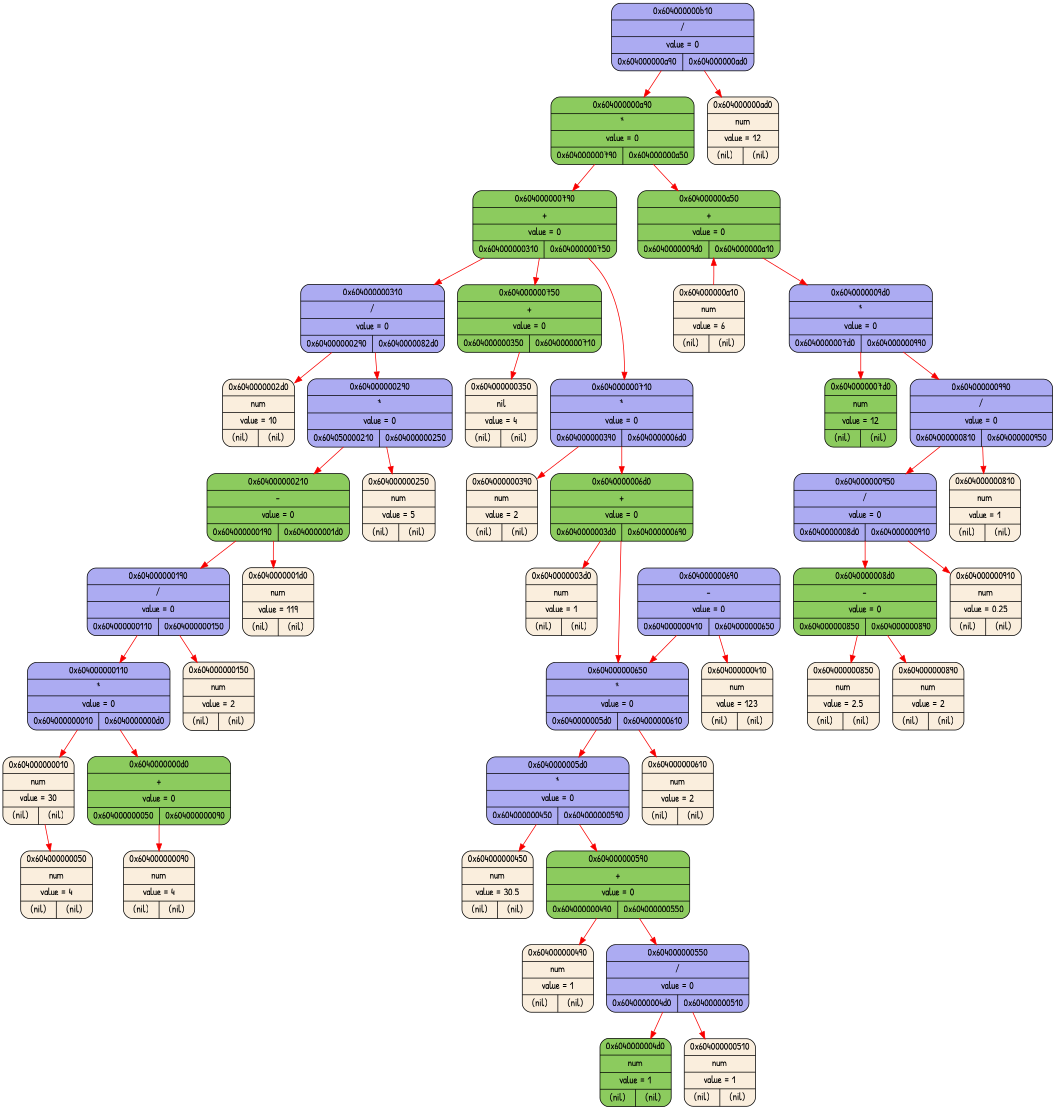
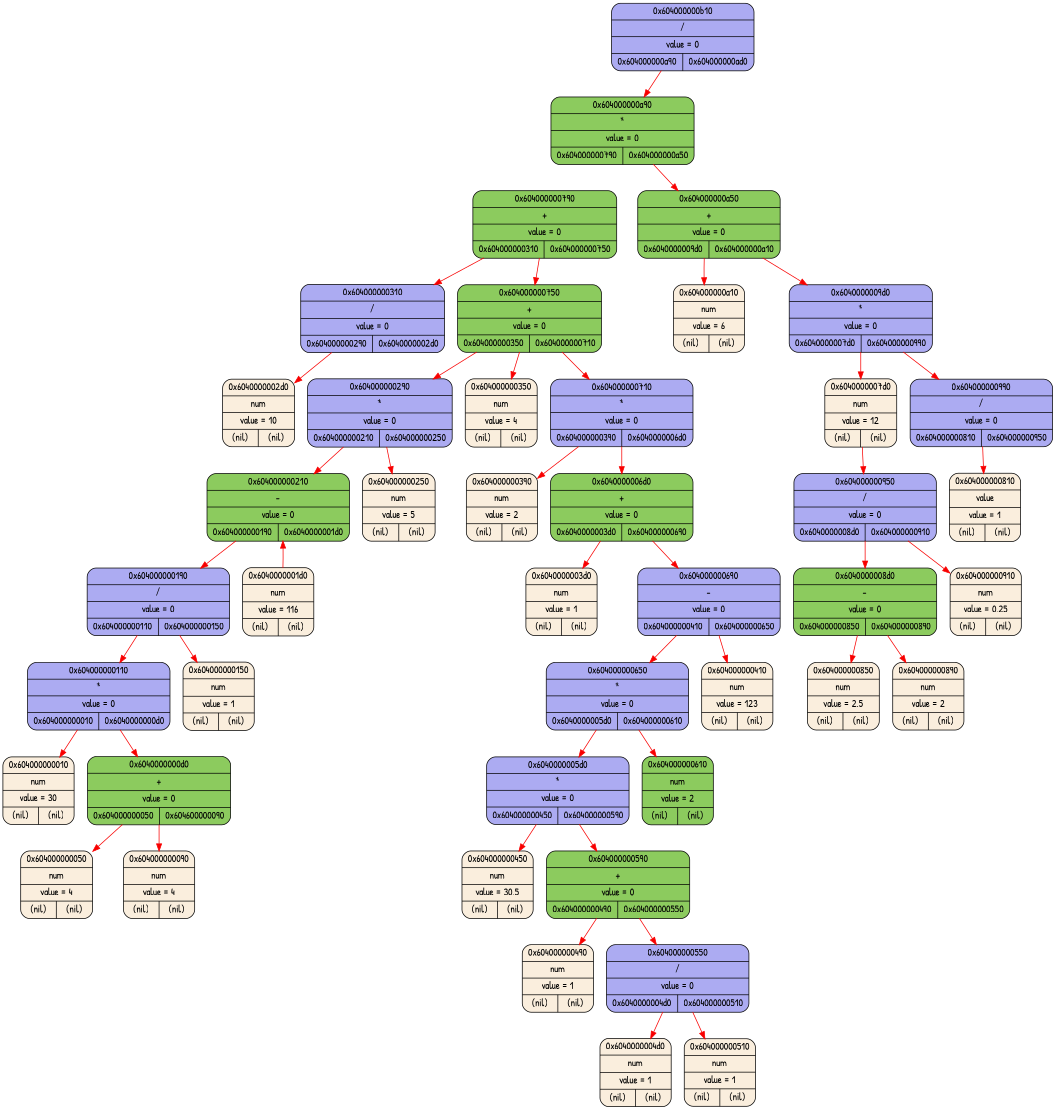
node "0x604000000ad0": removed
edge "0x604000000a90" -> "0x604000000790": removed
edge "0x604000000a10" -> "0x604000000a50": reversed
edge "0x604000000790" -> "0x604000000710": now "0x604000000750" -> "0x604000000710"
node "0x604000000310": text "0x6040000082d0" -> "0x6040000002d0"
edge "0x604000000310" -> "0x604000000290": now "0x604000000750" -> "0x604000000290"
node "0x604000000350": text "nil" -> "num"
node "0x6040000007d0": fillcolor #8ccb5e -> #faeedd
node "0x604000000290": text "0x604050000210" -> "0x604000000210"
edge "0x604000000990" -> "0x604000000950": now "0x6040000007d0" -> "0x604000000950"
node "0x604000000810": text "num" -> "value"
edge "0x604000000210" -> "0x6040000001d0": reversed
edge "0x6040000006d0" -> "0x604000000650": now "0x6040000006d0" -> "0x604000000690"
node "0x6040000001d0": text "value = 119" -> "value = 116"
node "0x604000000150": text "value = 2" -> "value = 1"
node "0x604000000610": fillcolor #faeedd -> #8ccb5e
node "0x6040000000d0": text "0x604000000090" -> "0x604600000090"
edge "0x604000000010" -> "0x604000000050": now "0x6040000000d0" -> "0x604000000050"
node "0x6040000004d0": fillcolor #8ccb5e -> #faeedd
